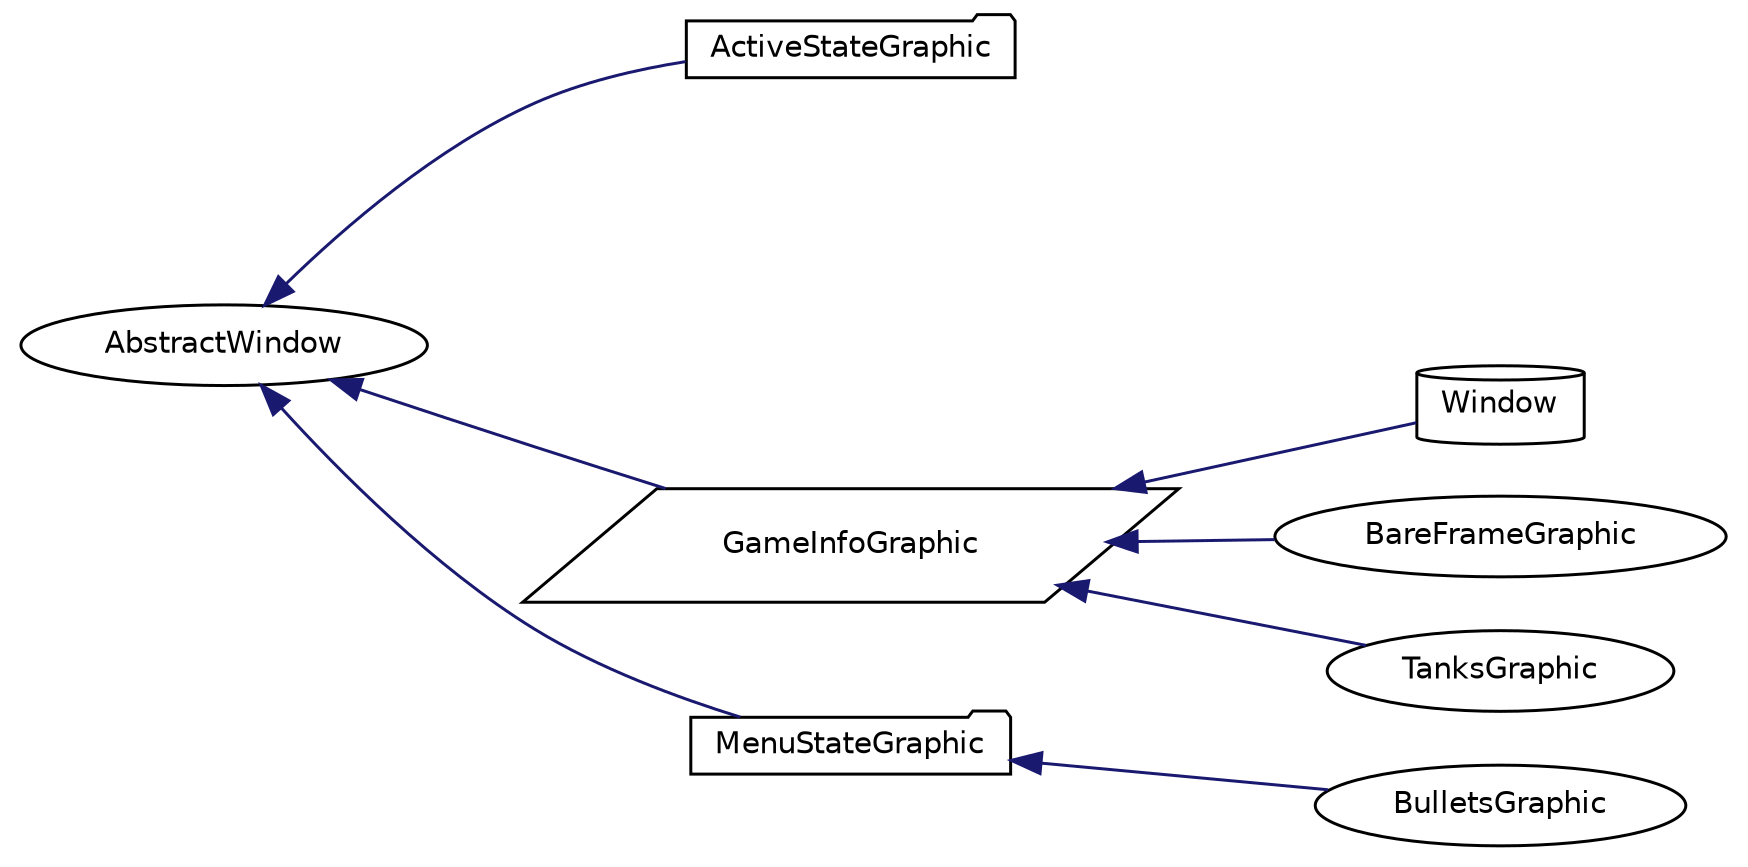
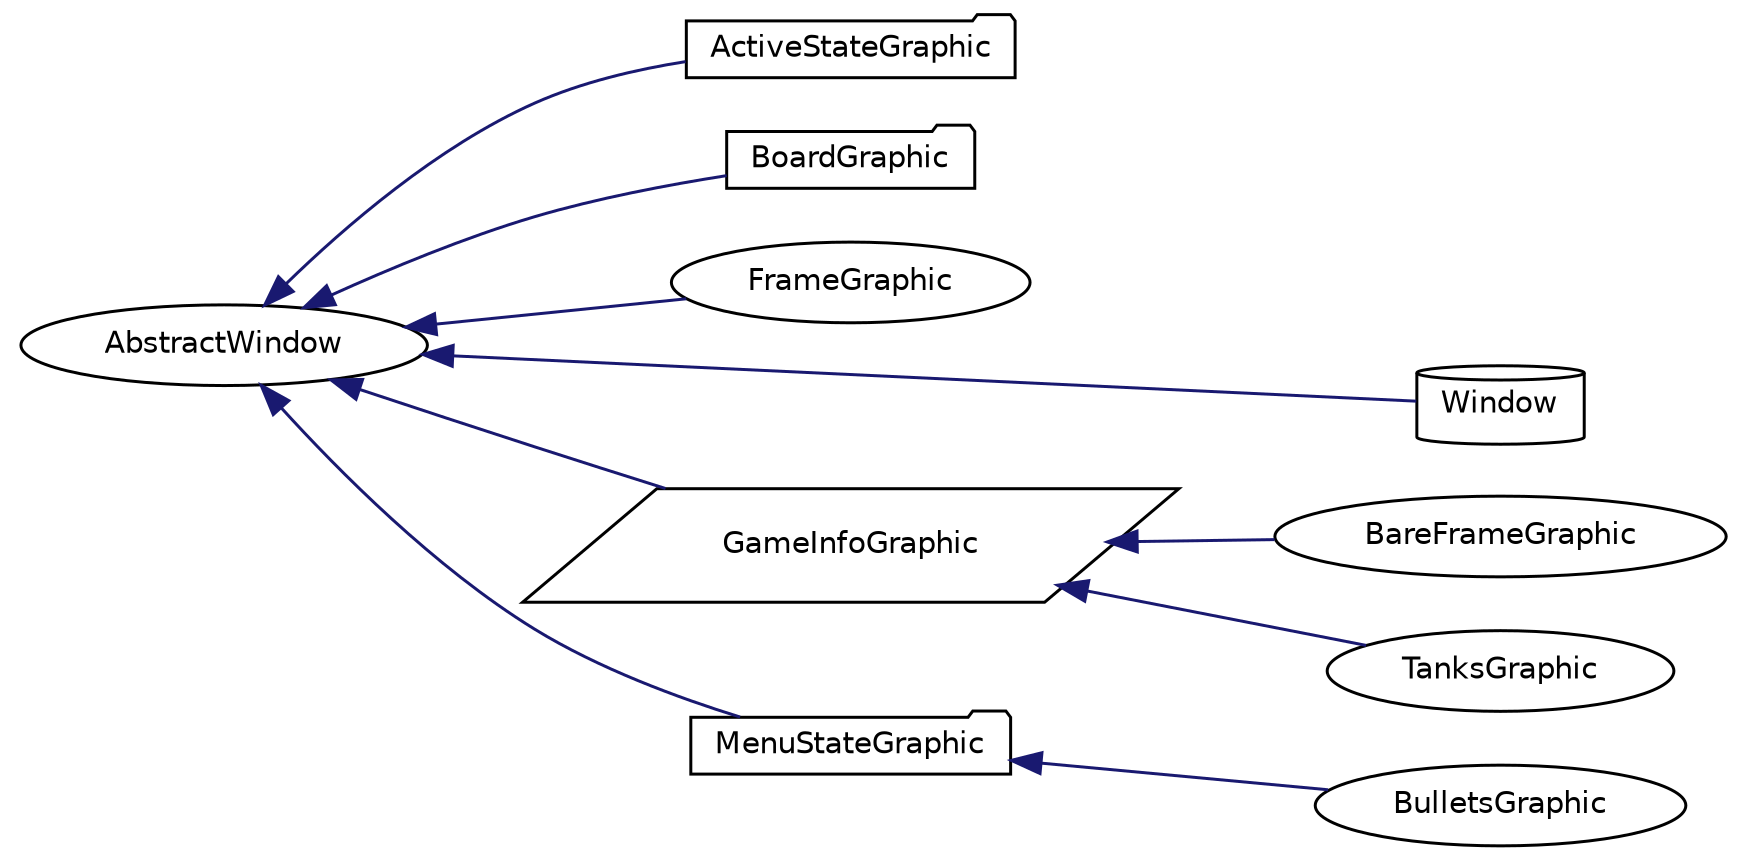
node "BoardGraphic": added
node "FrameGraphic": added
edge "Window" -> "GameInfoGraphic": now "Window" -> "AbstractWindow"
